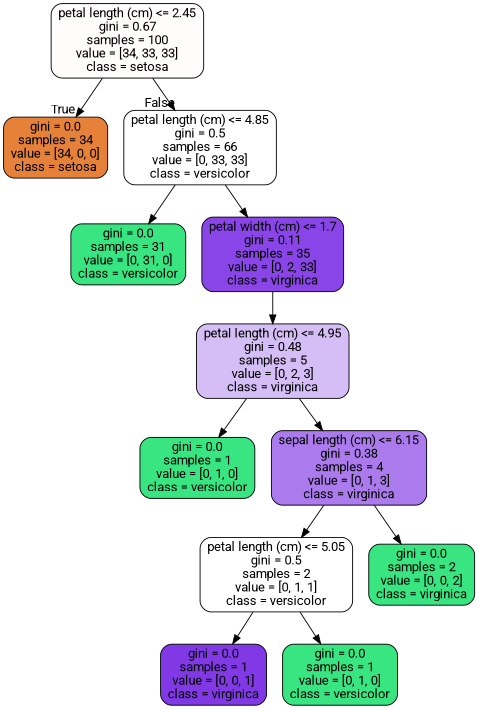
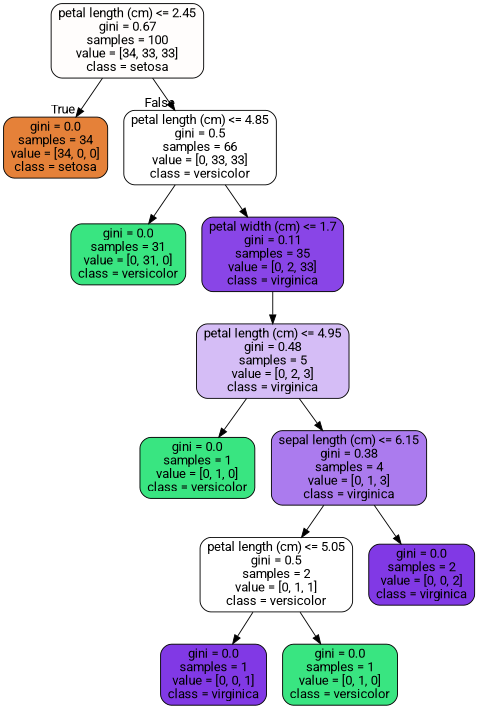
node "gini = 0.0 samples = 2 value = [0, 0, 2] class = virginica": fillcolor #39e581 -> #8139e5
